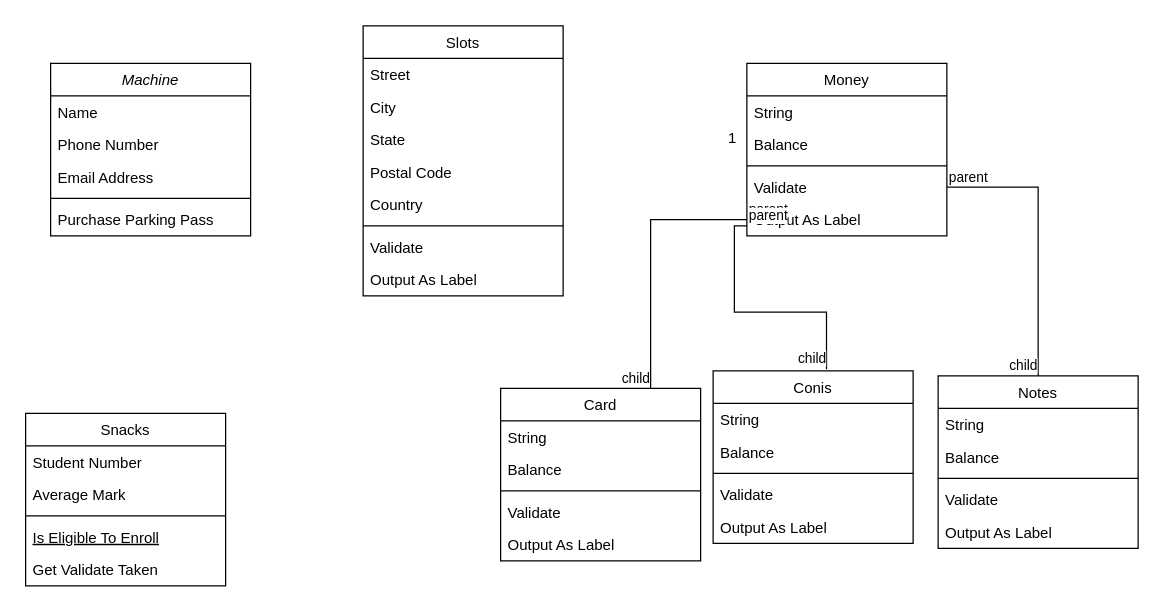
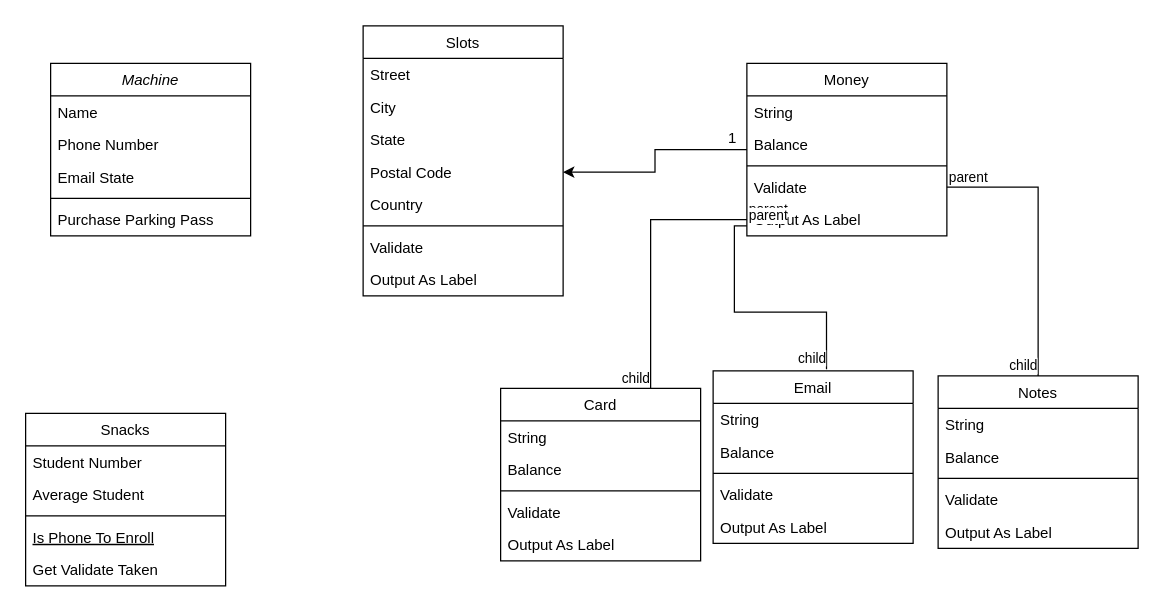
node "1": fillcolor #e1d5e7 -> #ffffff
edge "Money" -> "Postal Code": added
node "Email Address": label "Email Address" -> "Email State"
node "Conis": label "Conis" -> "Email"
node "Average Mark": label "Average Mark" -> "Average Student"
node "Is Eligible To Enroll": label "Is Eligible To Enroll" -> "Is Phone To Enroll"
